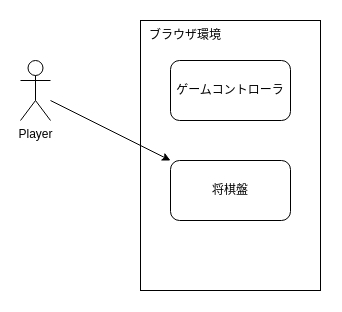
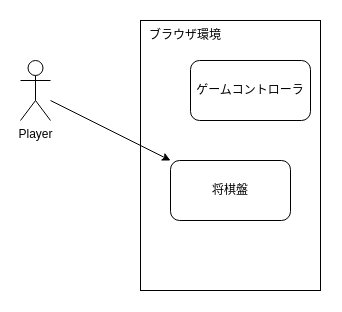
node "ゲームコントローラ": moved (231, 91) -> (251, 91)
